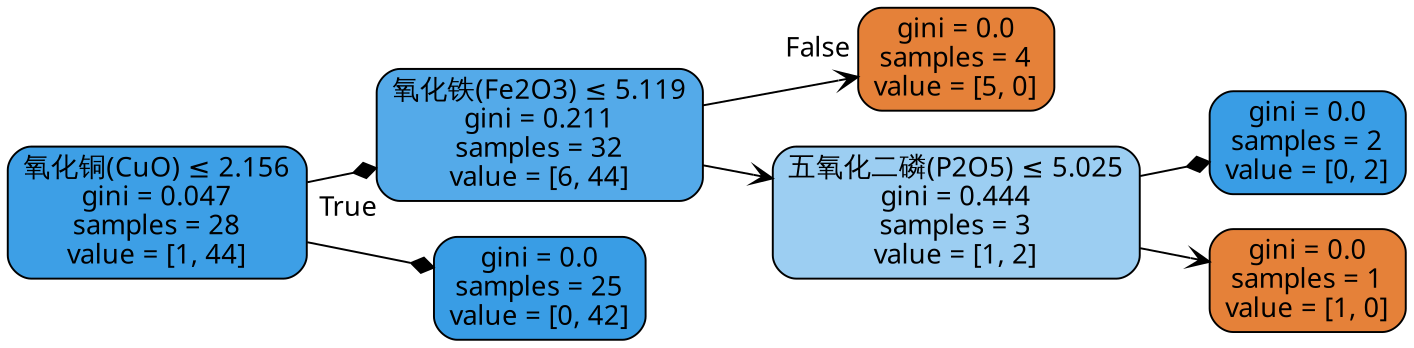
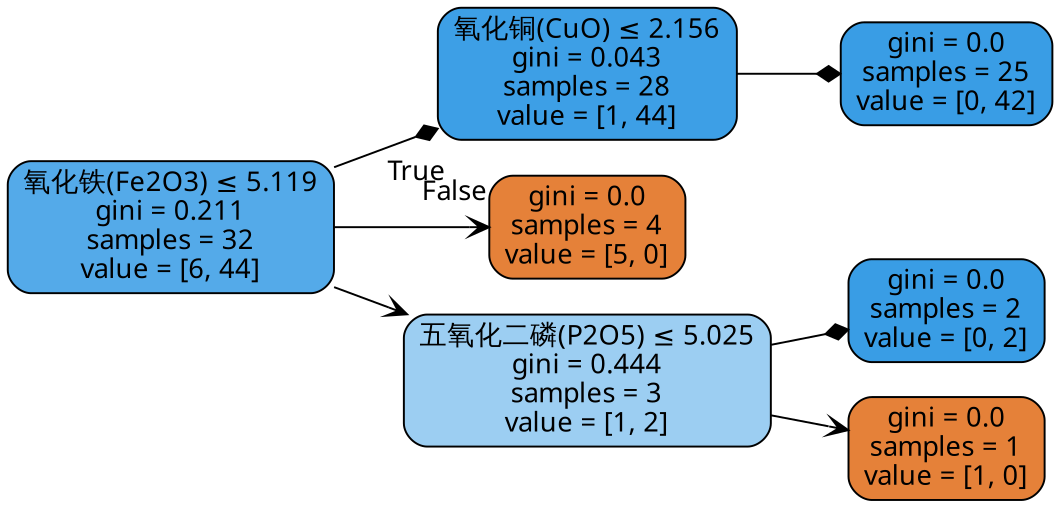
edge "氧化铜(CuO) ≤ 2.156" -> "氧化铁(Fe2O3) ≤ 5.119": reversed
node "氧化铜(CuO) ≤ 2.156": text "gini = 0.047" -> "gini = 0.043"
